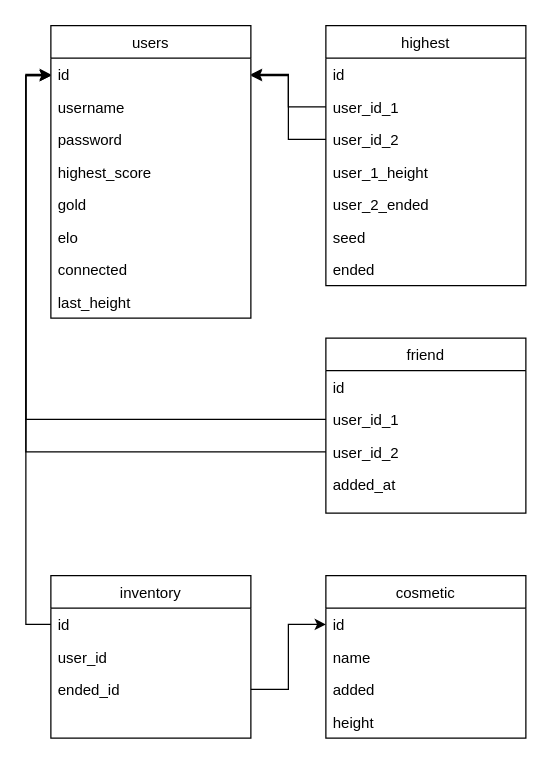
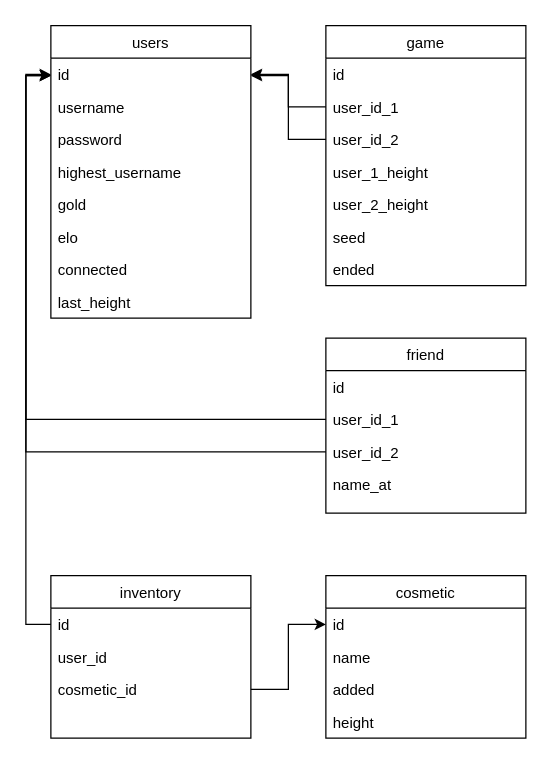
node "highest": label "highest" -> "game"
node "highest_score": label "highest_score" -> "highest_username"
node "user_2_ended": label "user_2_ended" -> "user_2_height"
node "added_at": label "added_at" -> "name_at"
node "ended_id": label "ended_id" -> "cosmetic_id"
